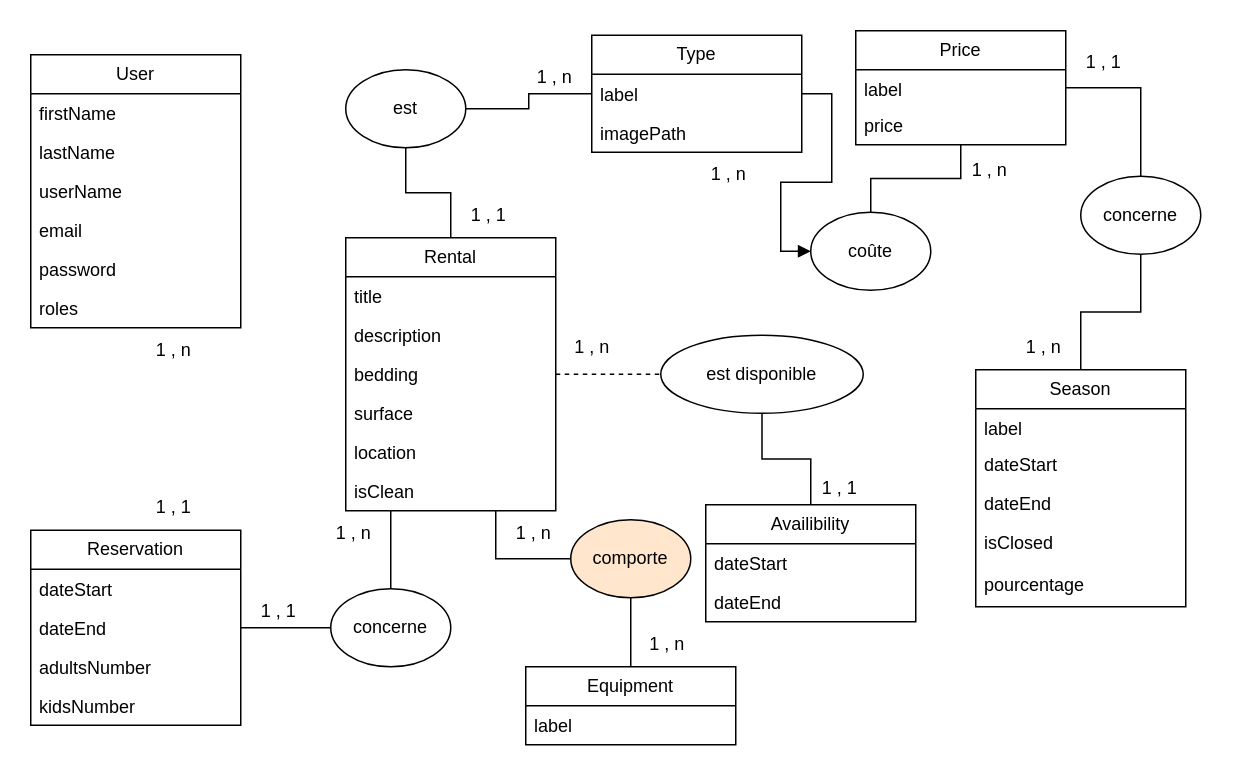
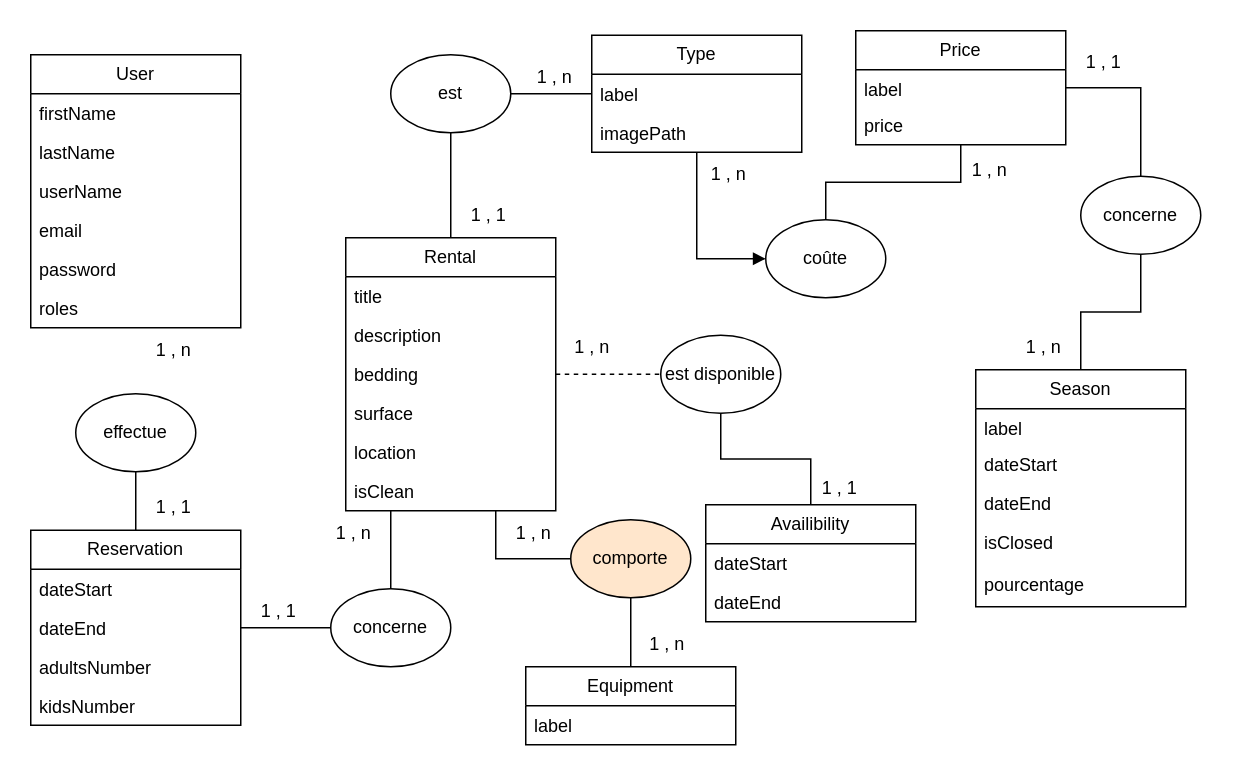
node "est": moved (406, 109) -> (451, 94)
node "coûte": moved (871, 251) -> (826, 259)
node "est disponible": size 203x78 -> 120x78
node "effectue": added
edge "effectue" -- "Reservation": added
